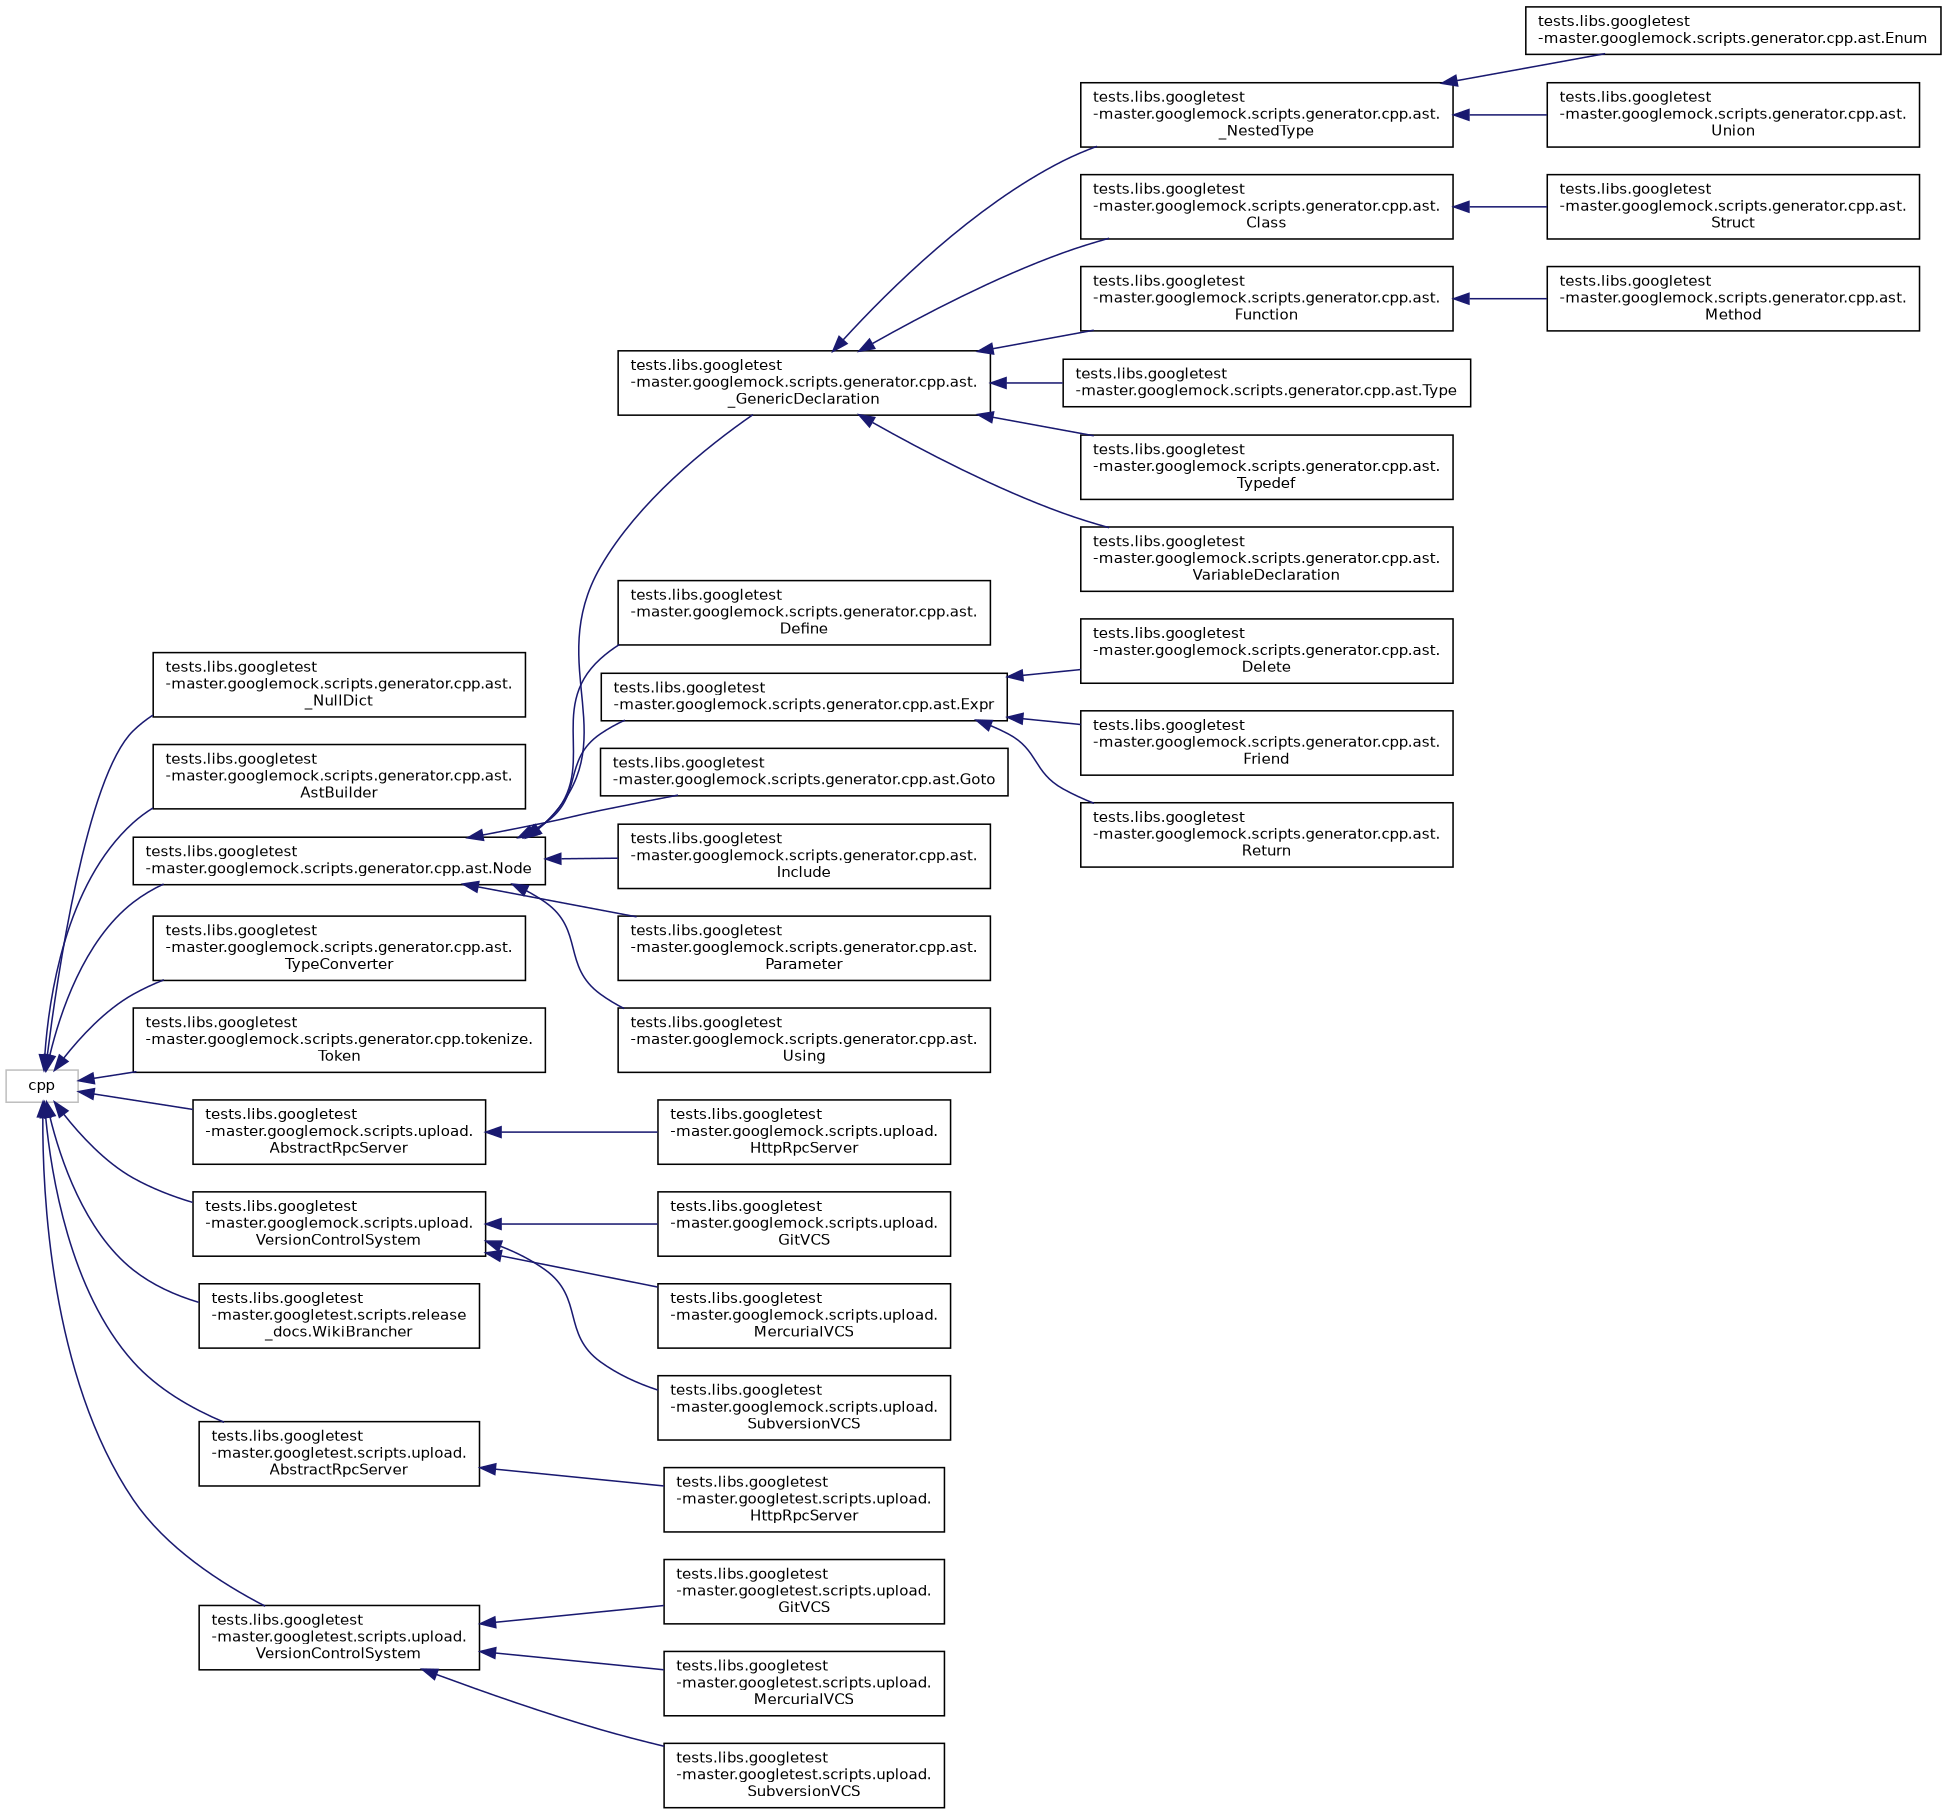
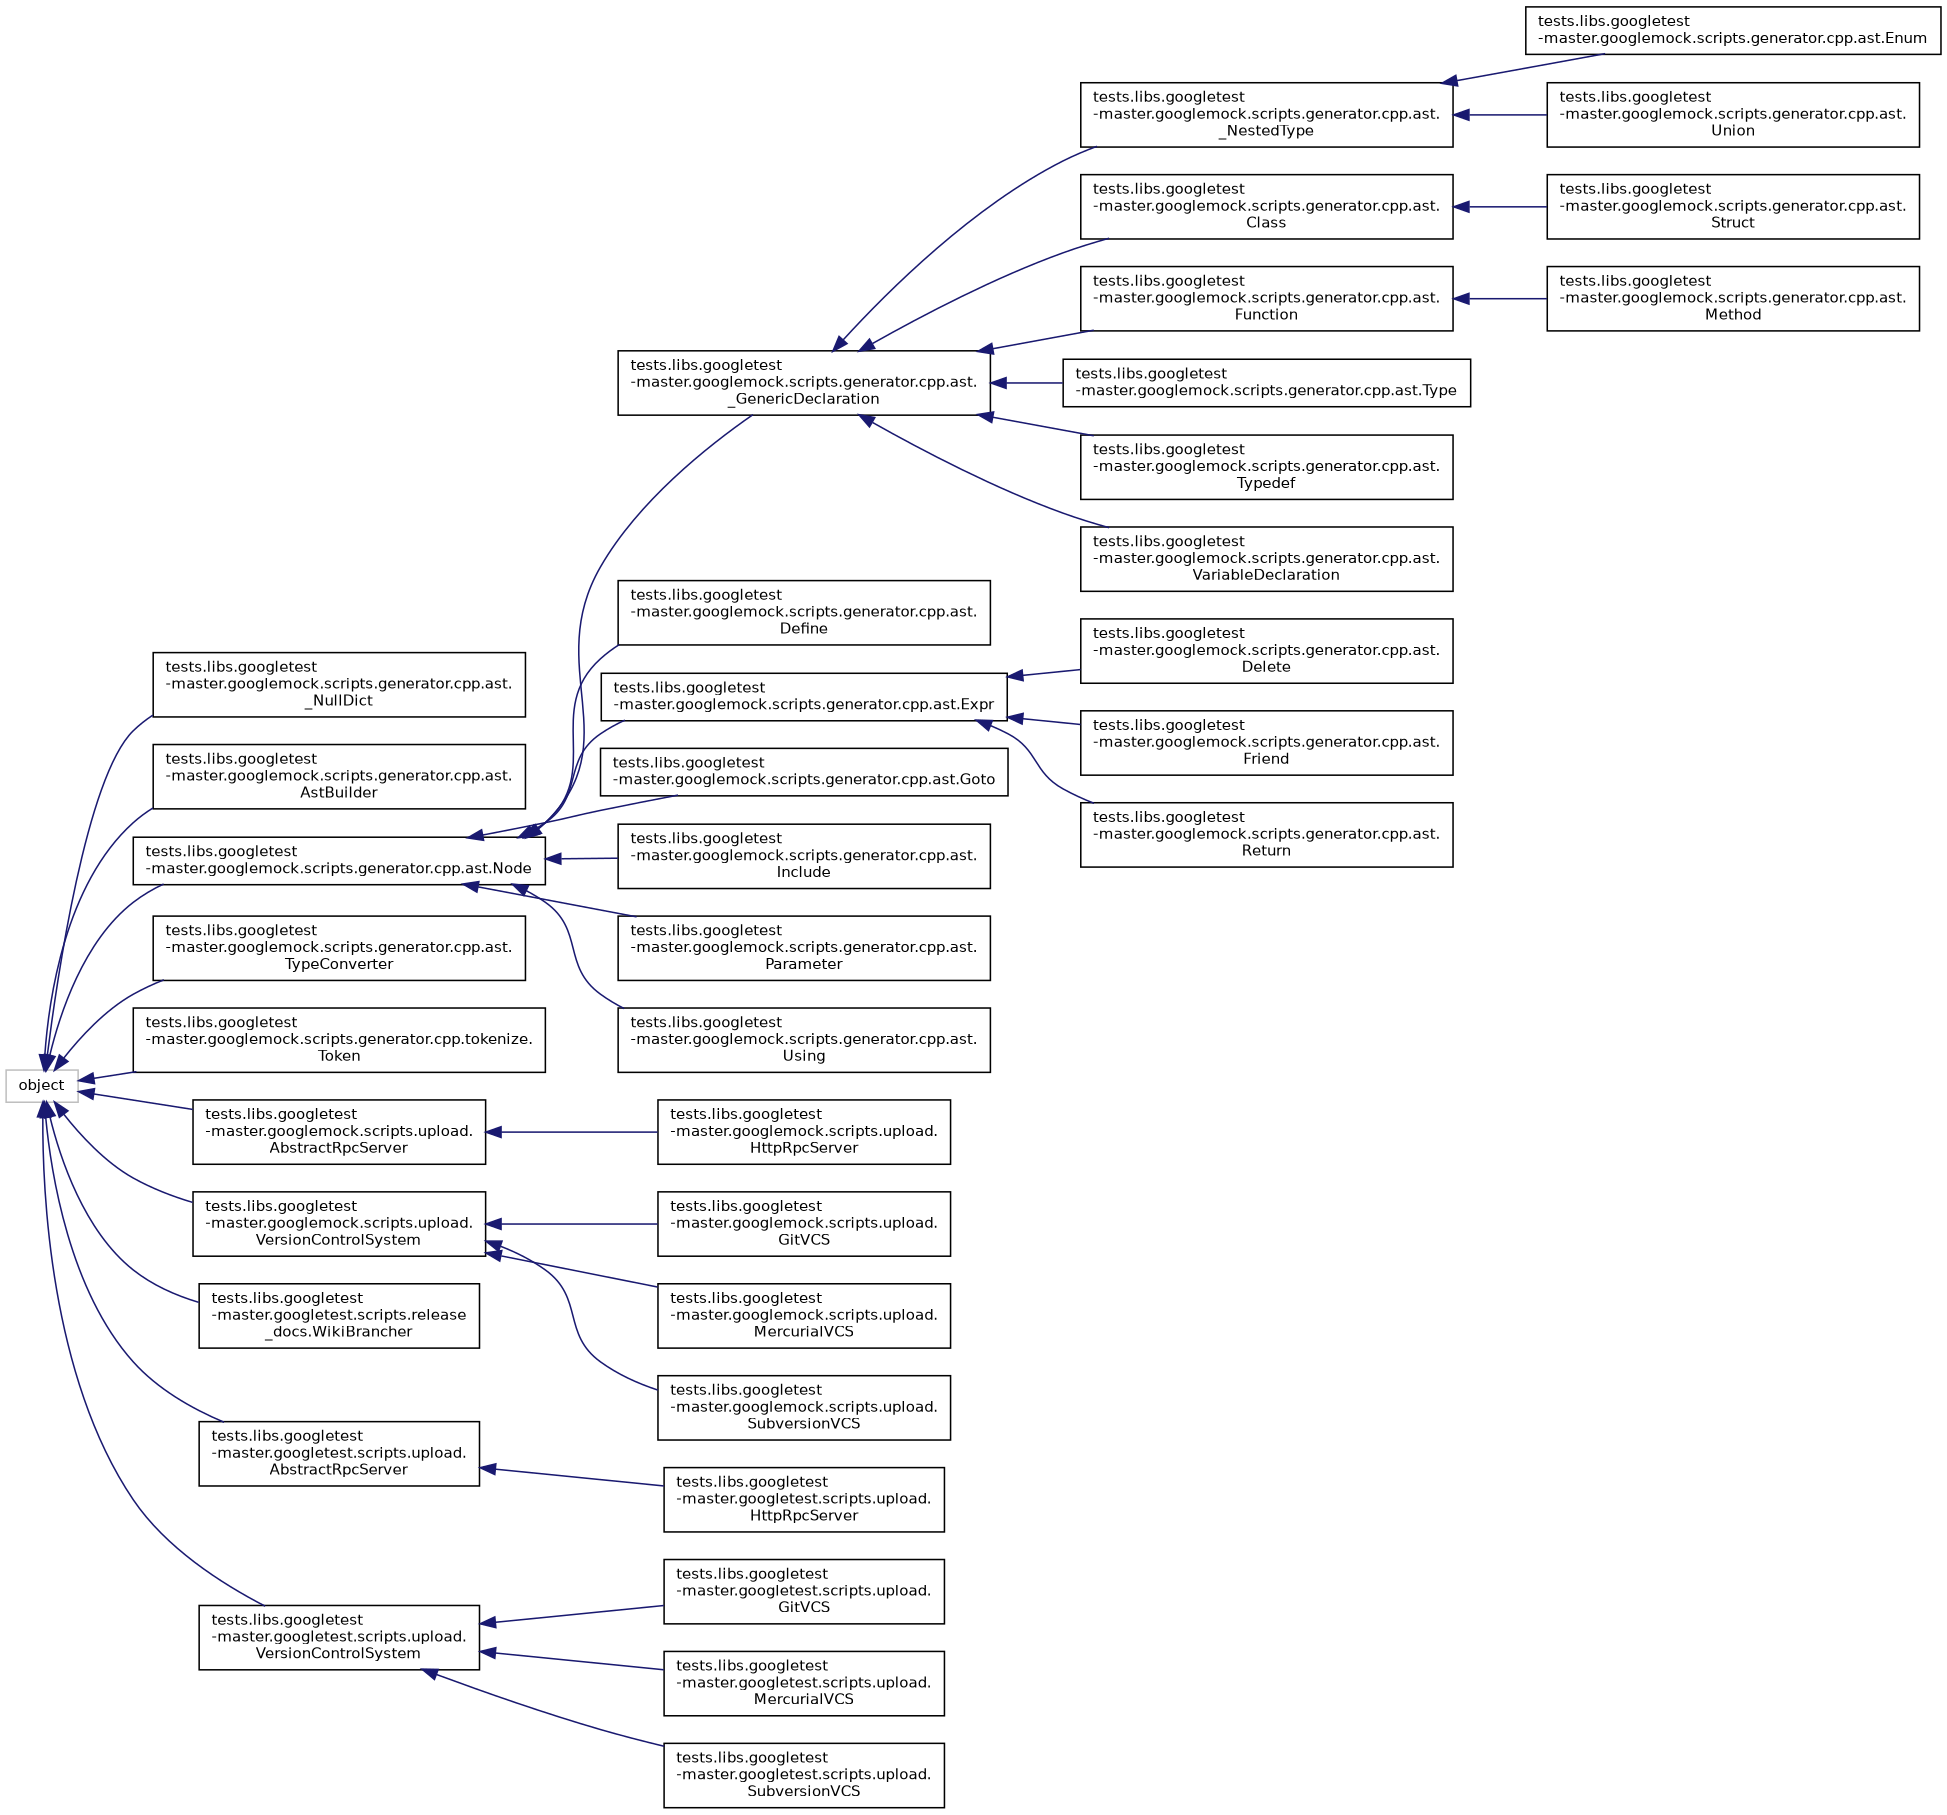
node "cpp": label "cpp" -> "object"
